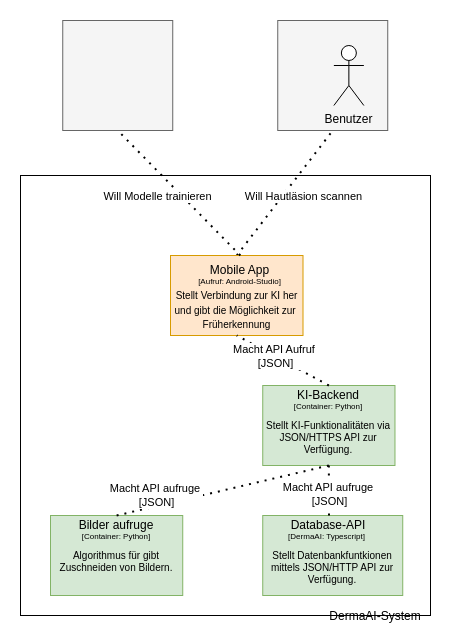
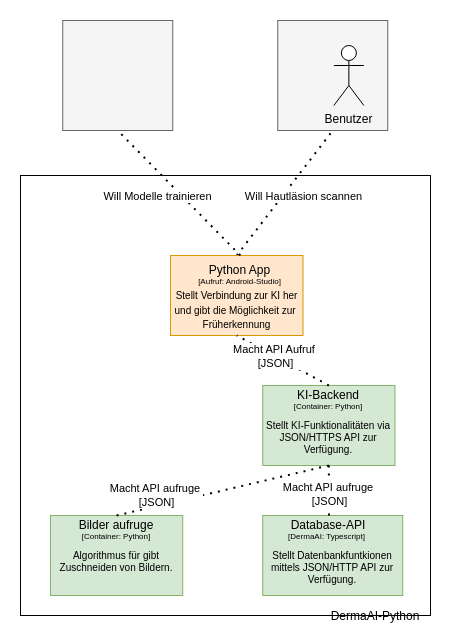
node "Mobile App": label "Mobile App" -> "Python App"
node "DermaAI-System": label "DermaAI-System" -> "DermaAI-Python"
